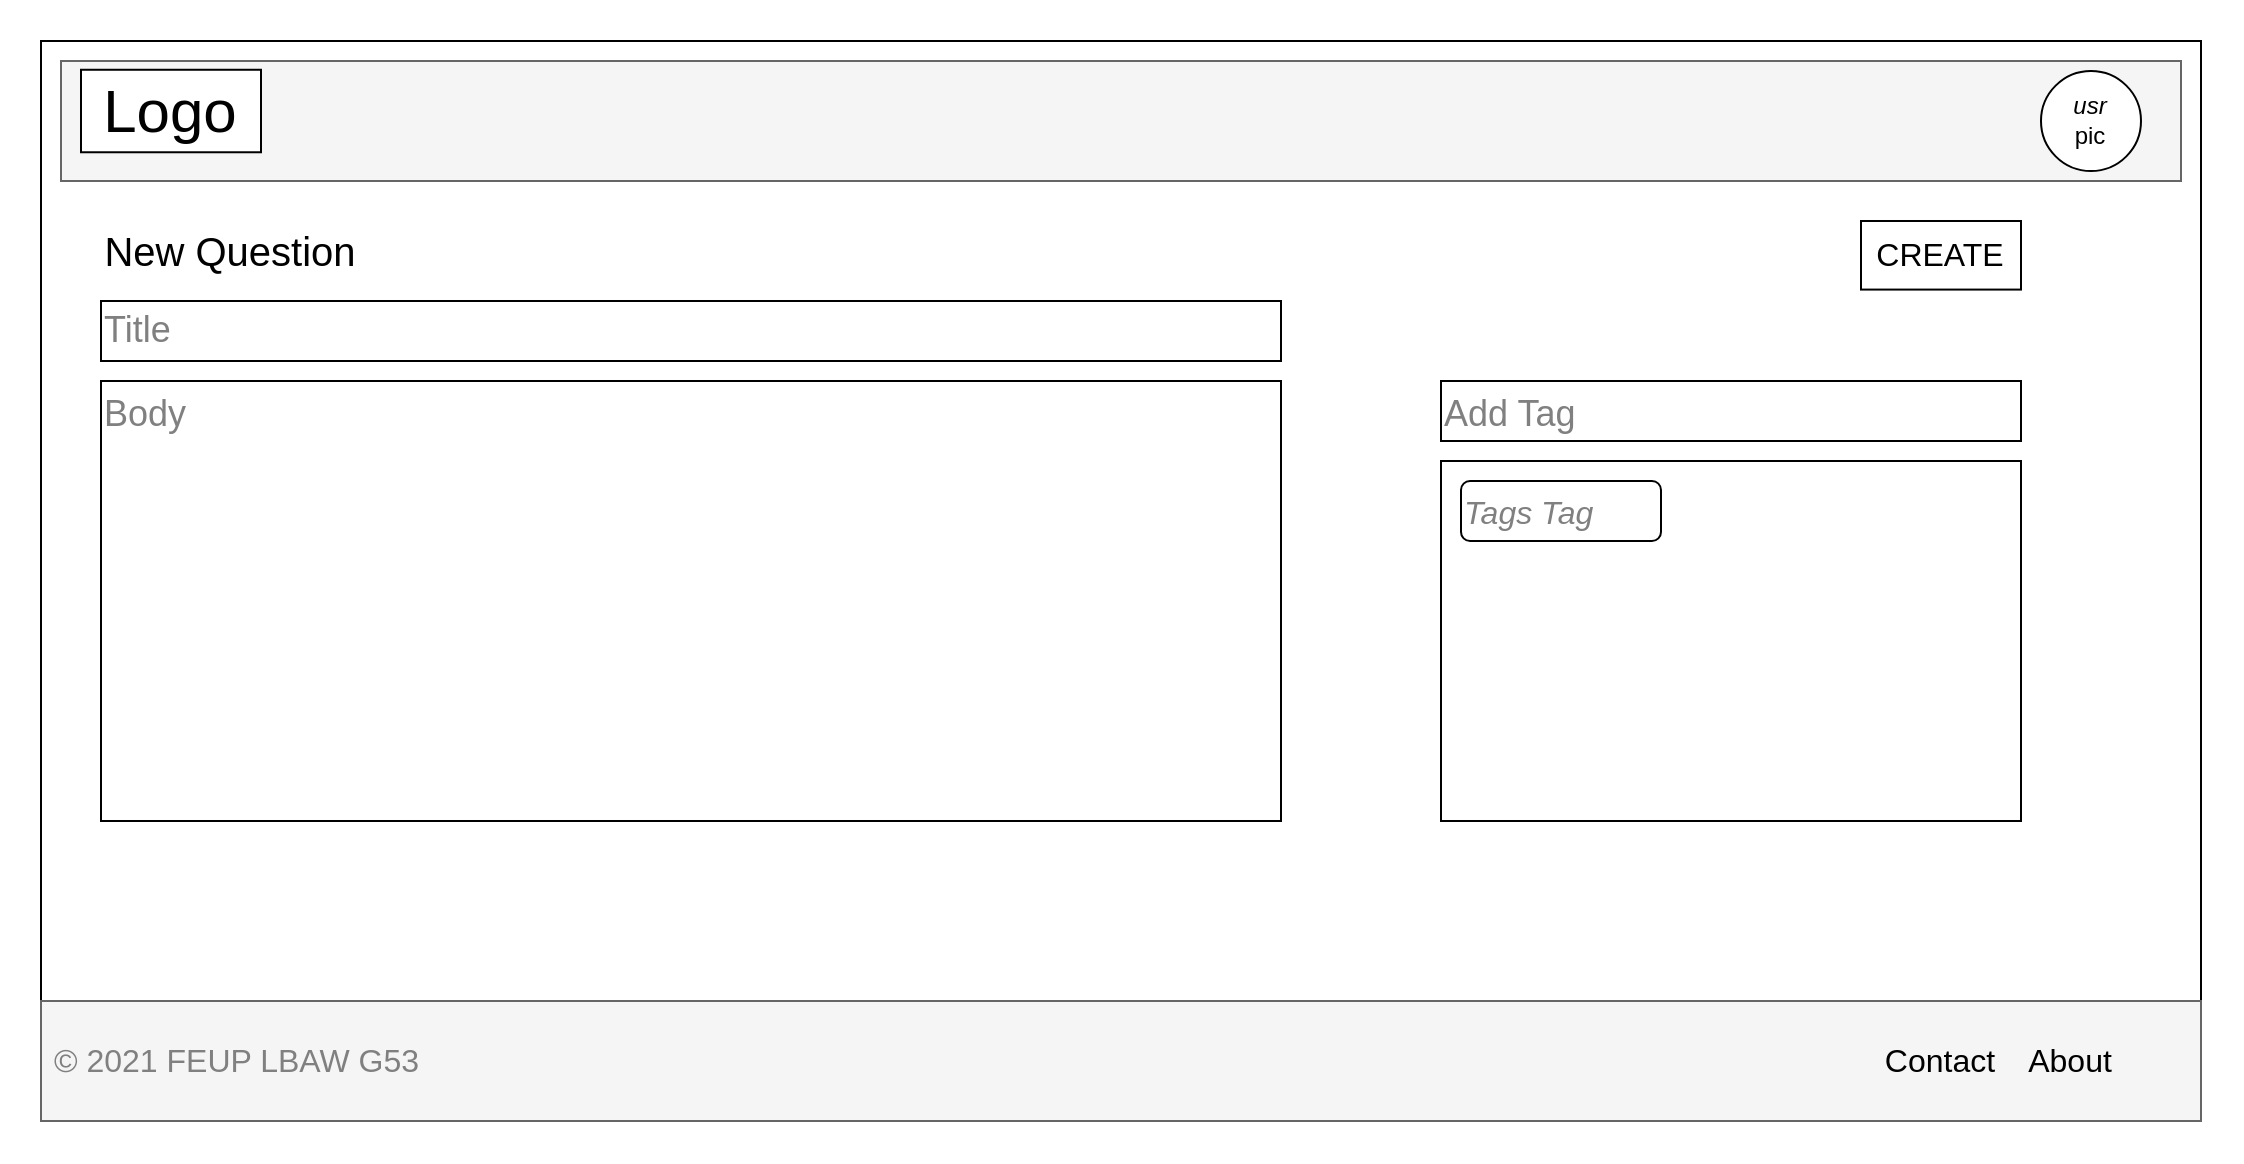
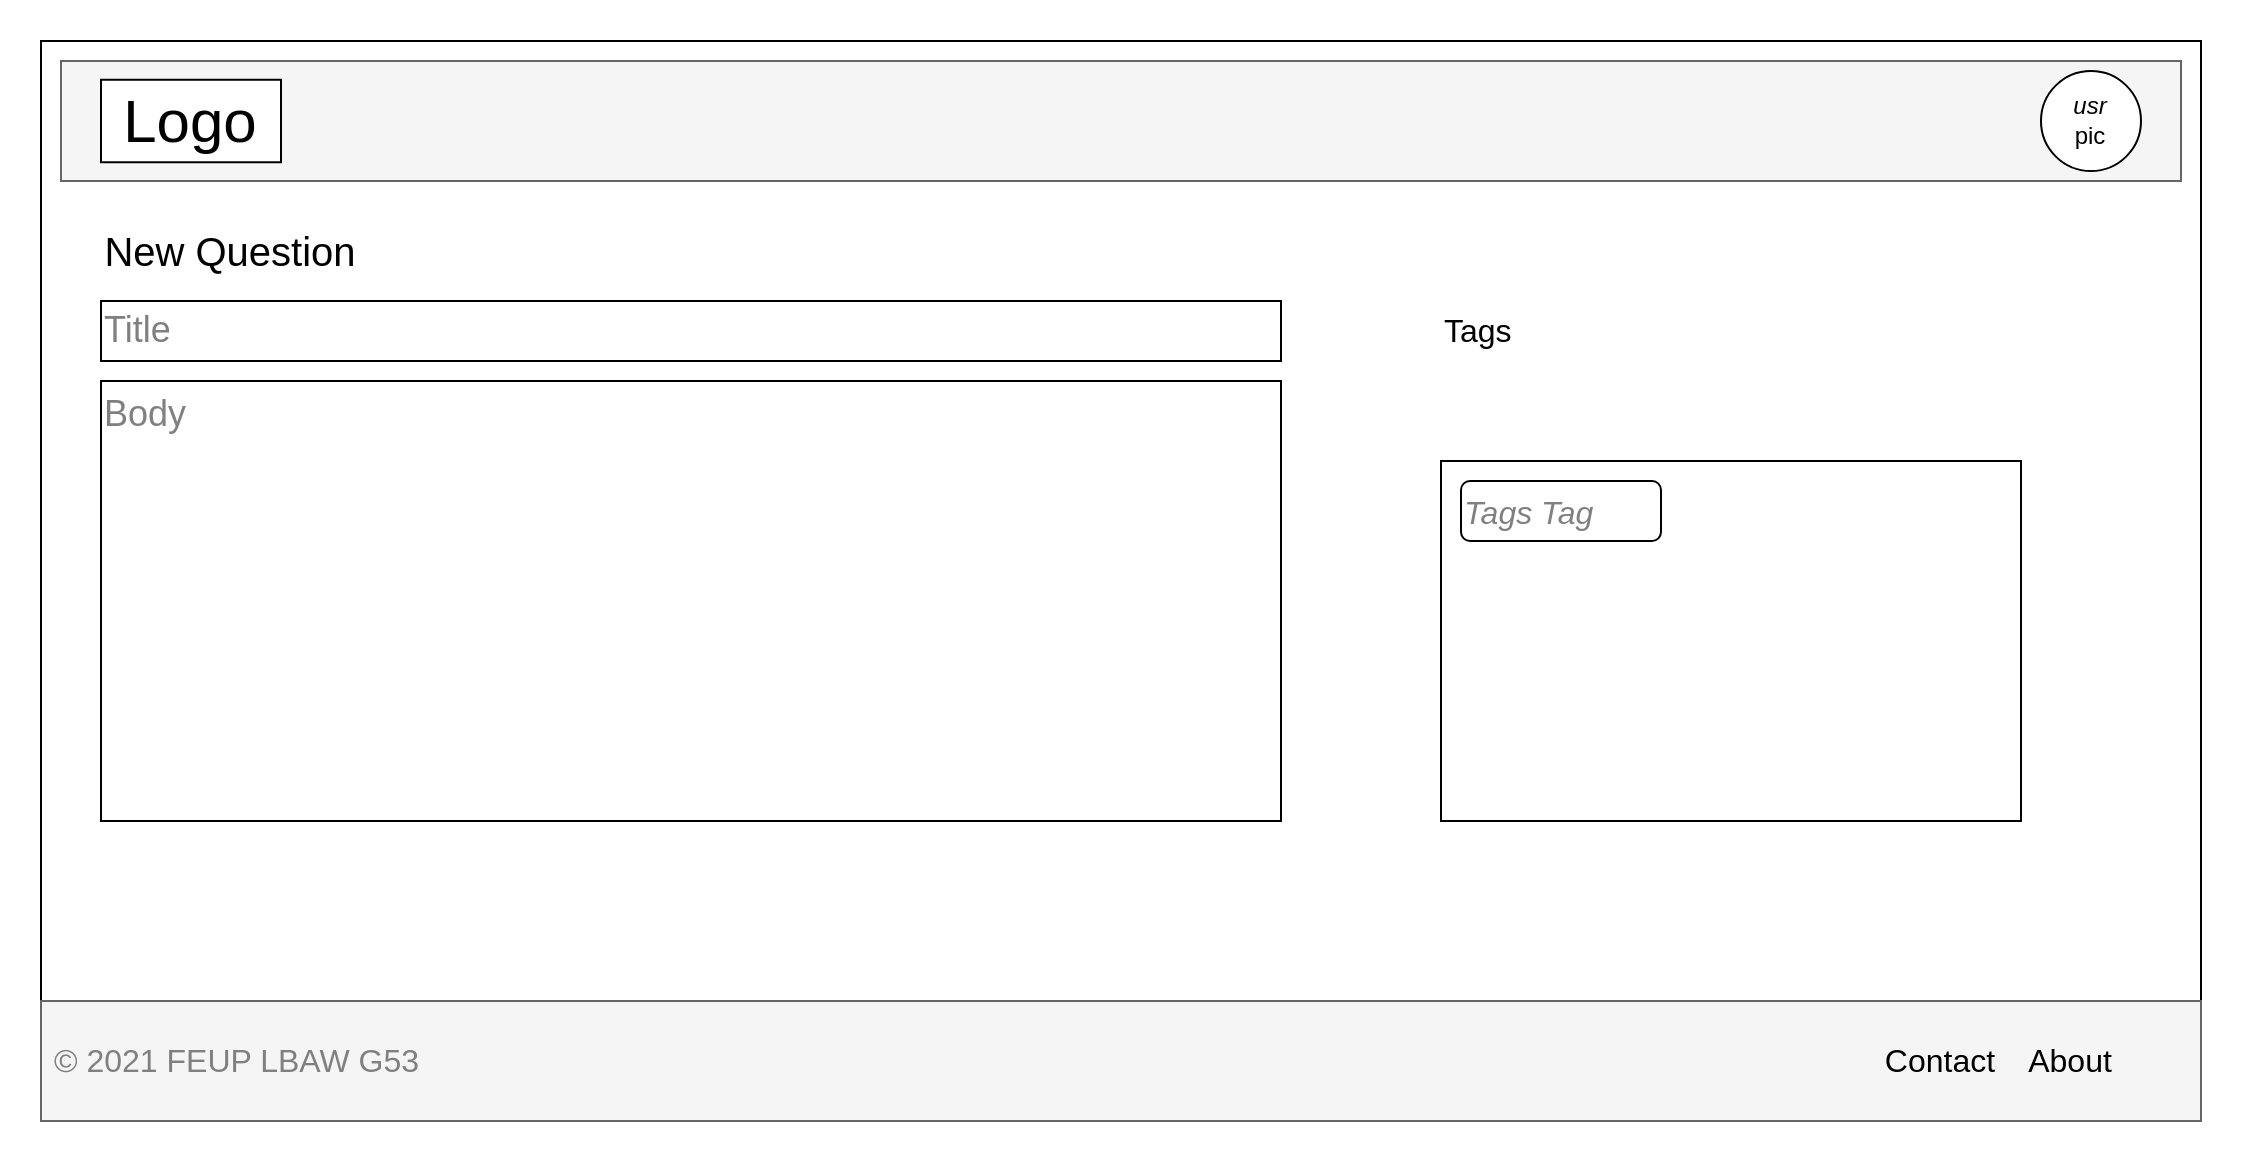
node "Logo": moved (171, 111) -> (191, 121)
node "CREATE": removed
node "Tags": added
node "Add Tag": removed
